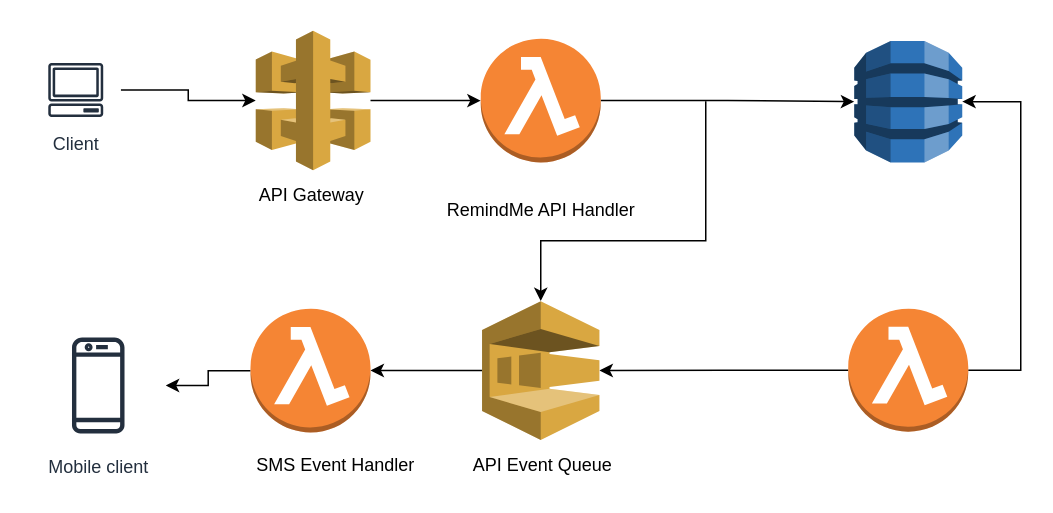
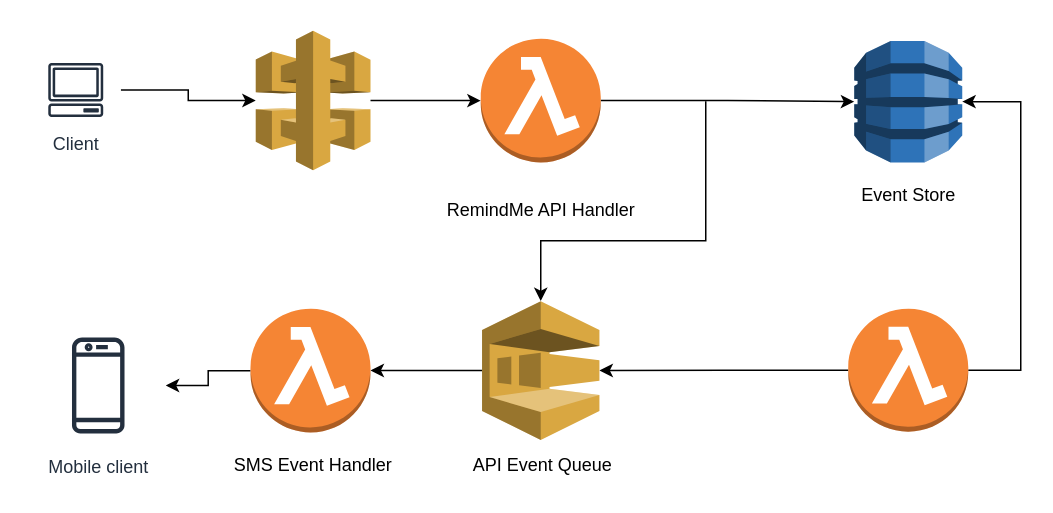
node "API Gateway": removed
node "Event Store": added
node "SMS Event Handler": moved (336, 466) -> (313, 466)
